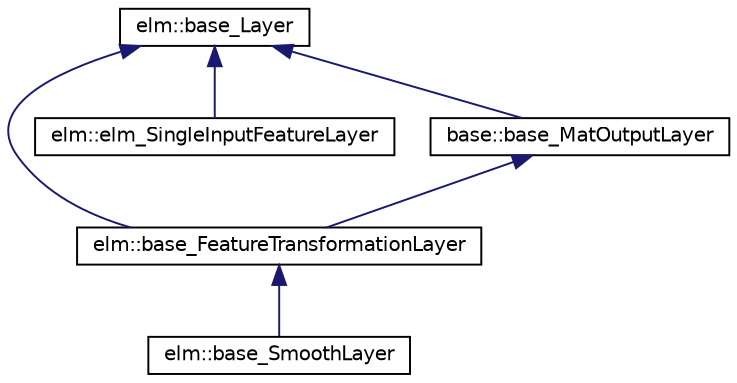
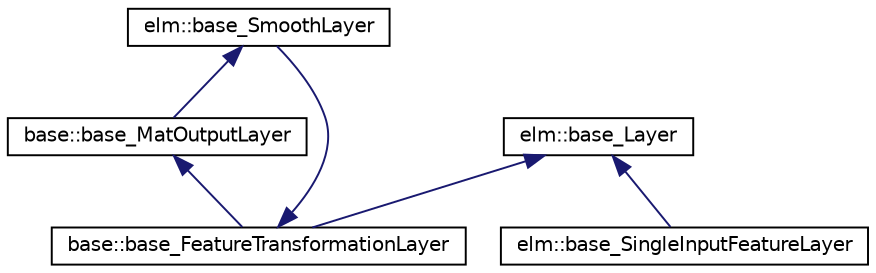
edge "base::base_MatOutputLayer" -> "elm::base_Layer": now "base::base_MatOutputLayer" -> "elm::base_SmoothLayer"
node "elm::elm_SingleInputFeatureLayer": label "elm::elm_SingleInputFeatureLayer" -> "elm::base_SingleInputFeatureLayer"
node "elm::base_FeatureTransformationLayer": label "elm::base_FeatureTransformationLayer" -> "base::base_FeatureTransformationLayer"
